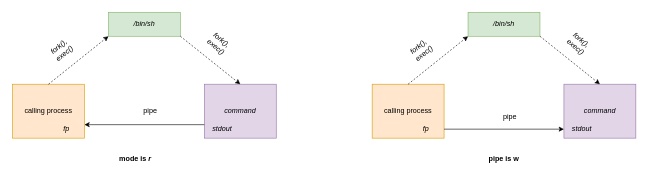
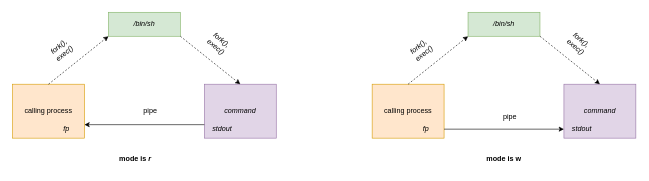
node "pipe is w": label "pipe is w" -> "mode is w"
